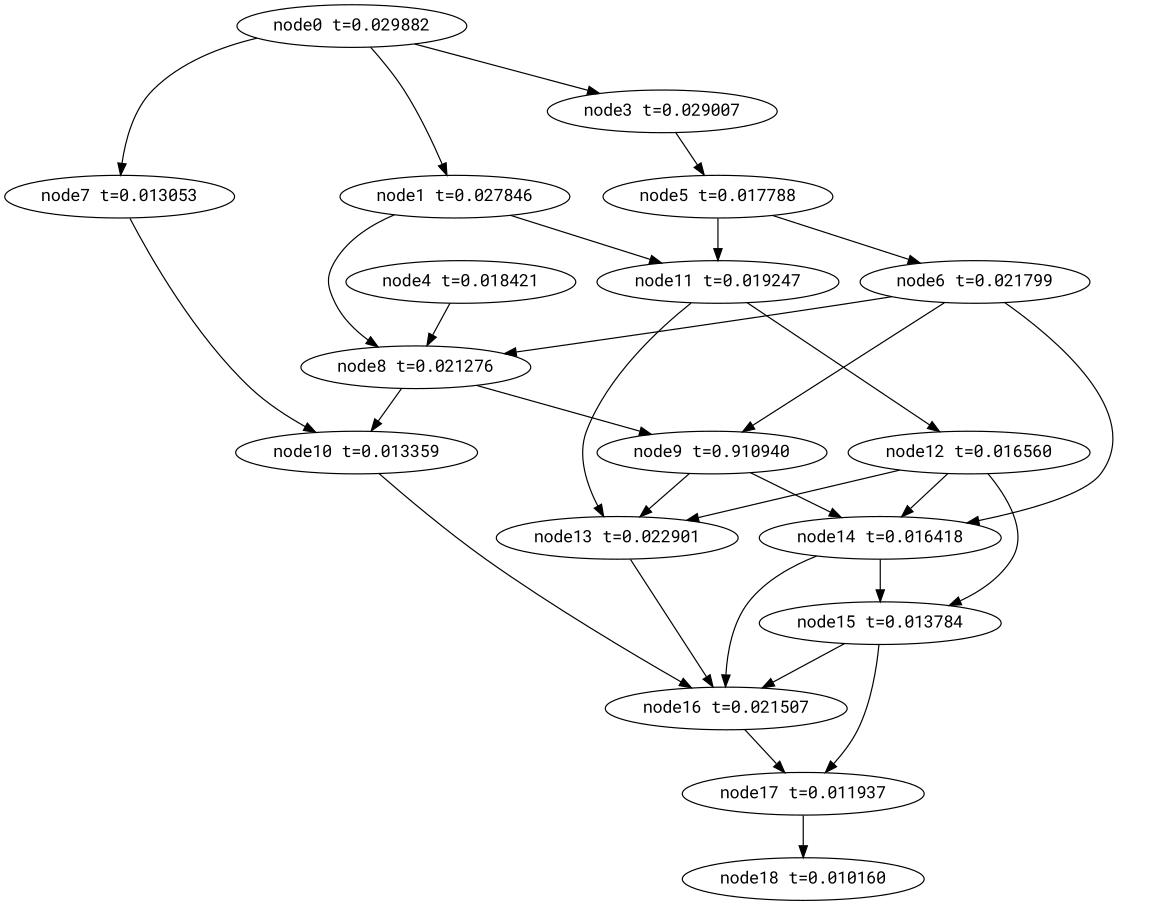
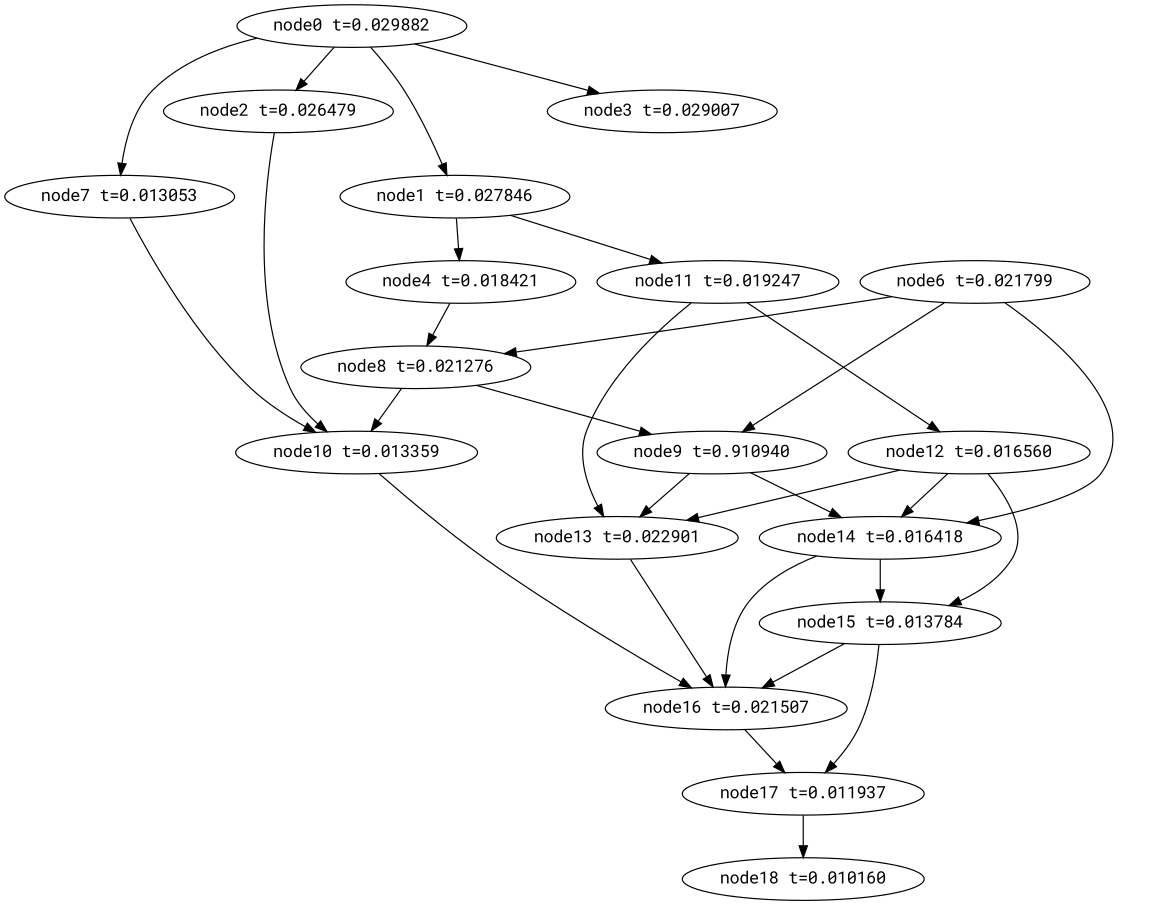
node "node2 t=0.026479": added
node "node5 t=0.017788": removed
edge "node1 t=0.027846" -> "node8 t=0.021276": now "node1 t=0.027846" -> "node4 t=0.018421"
